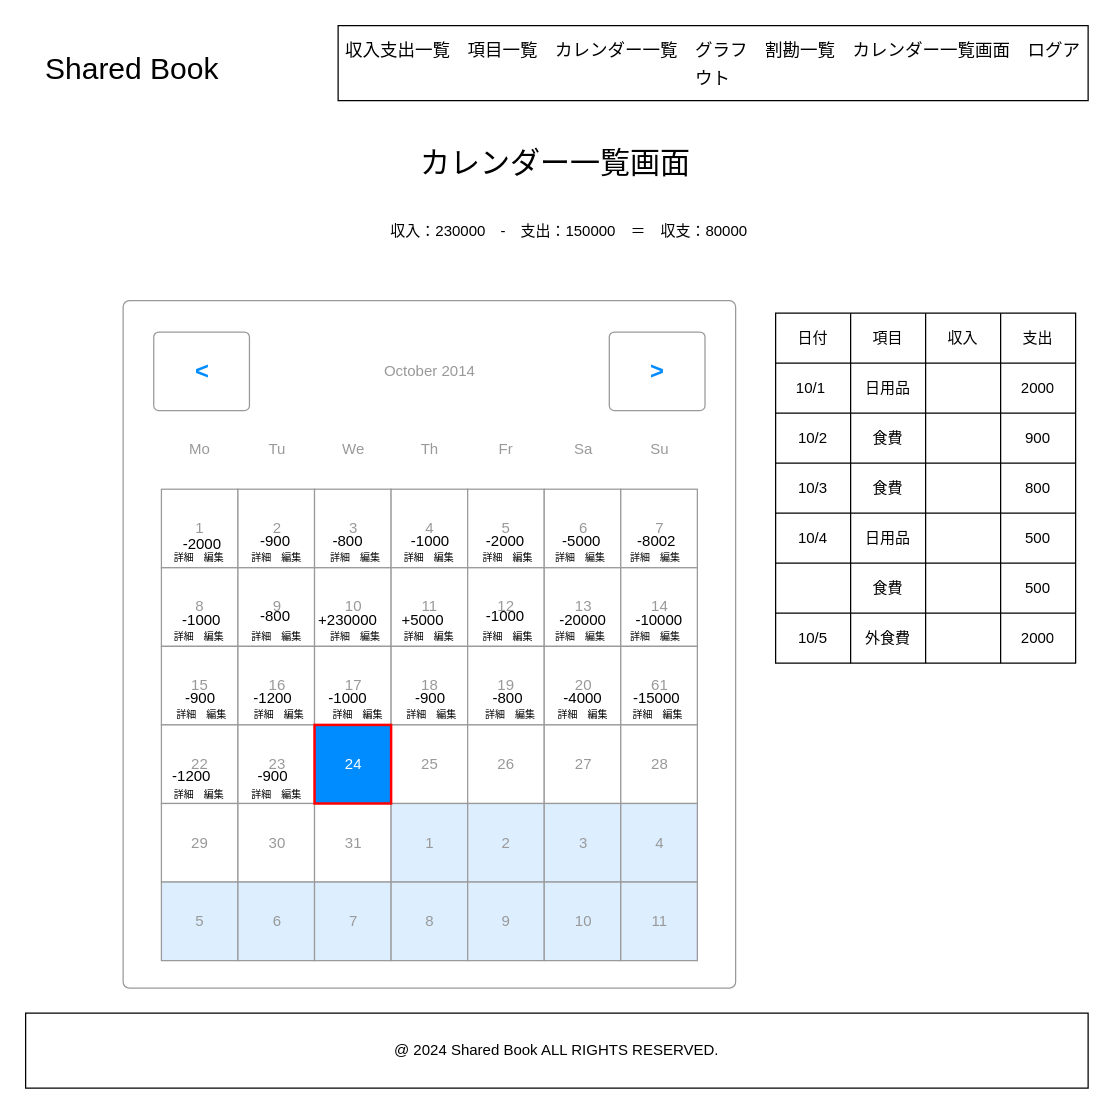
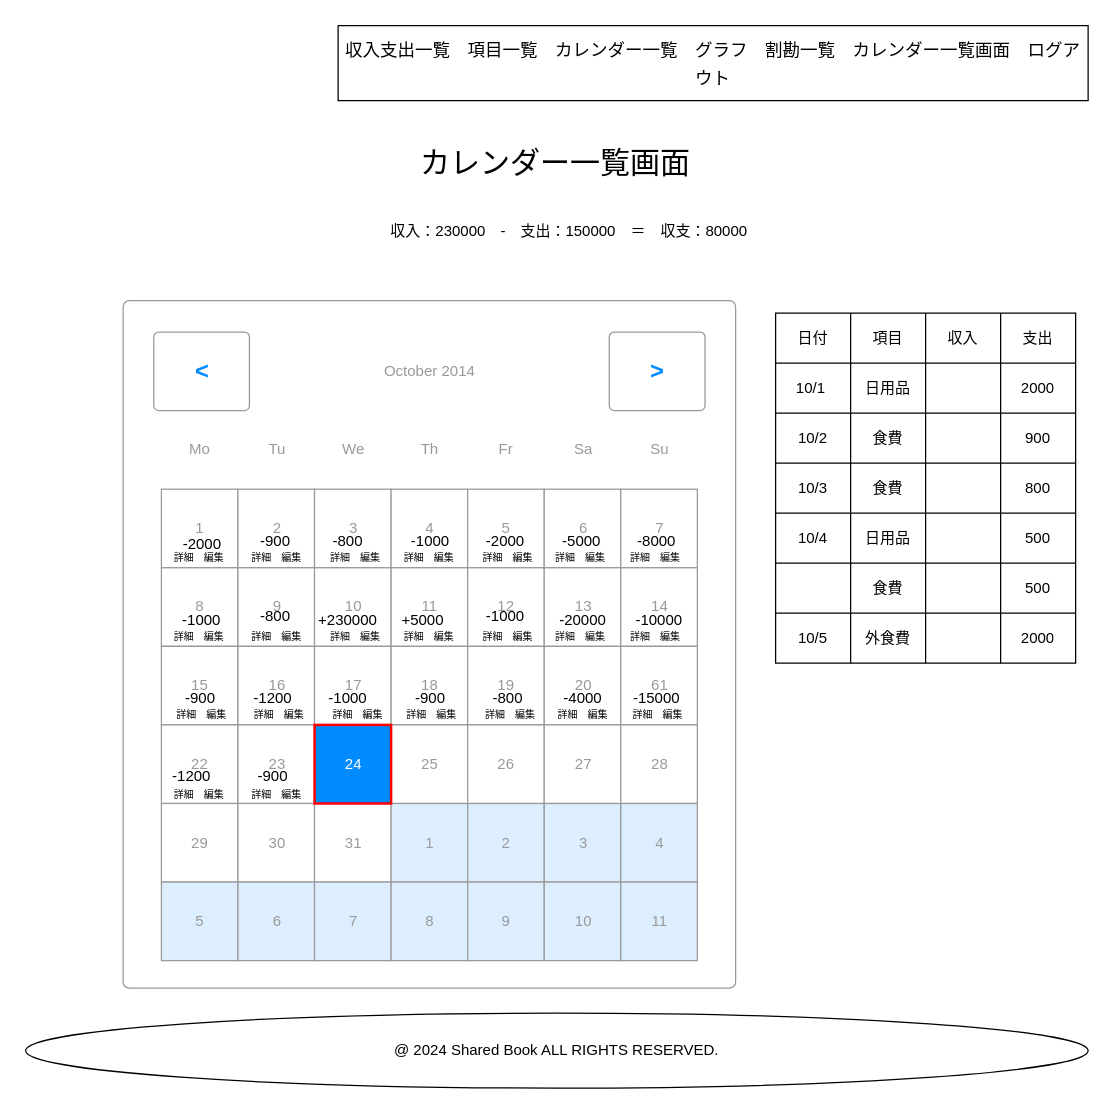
node "Shared Book": removed
node "-8002": label "-8002" -> "-8000"
node "@ 2024 Shared Book ALL RIGHTS RESERVED.": shape rectangle -> ellipse
